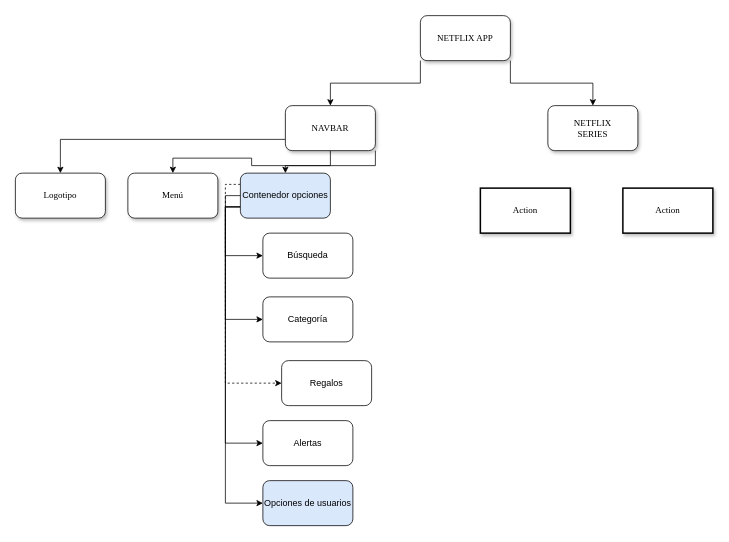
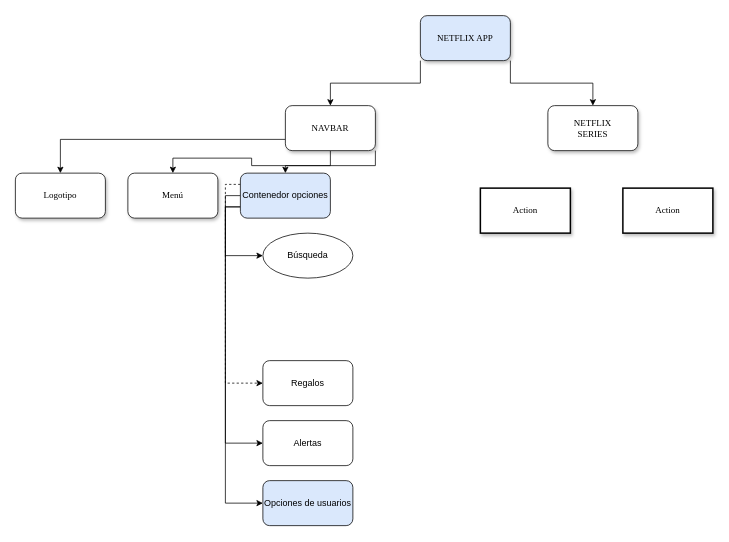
node "NETFLIX APP": fillcolor #ffffff -> #dae8fc
node "Búsqueda": shape rounded rectangle -> ellipse
edge "Contenedor opciones" -> "Categoría": removed
node "Categoría": removed
node "Regalos": moved (327, 383) -> (308, 383)
